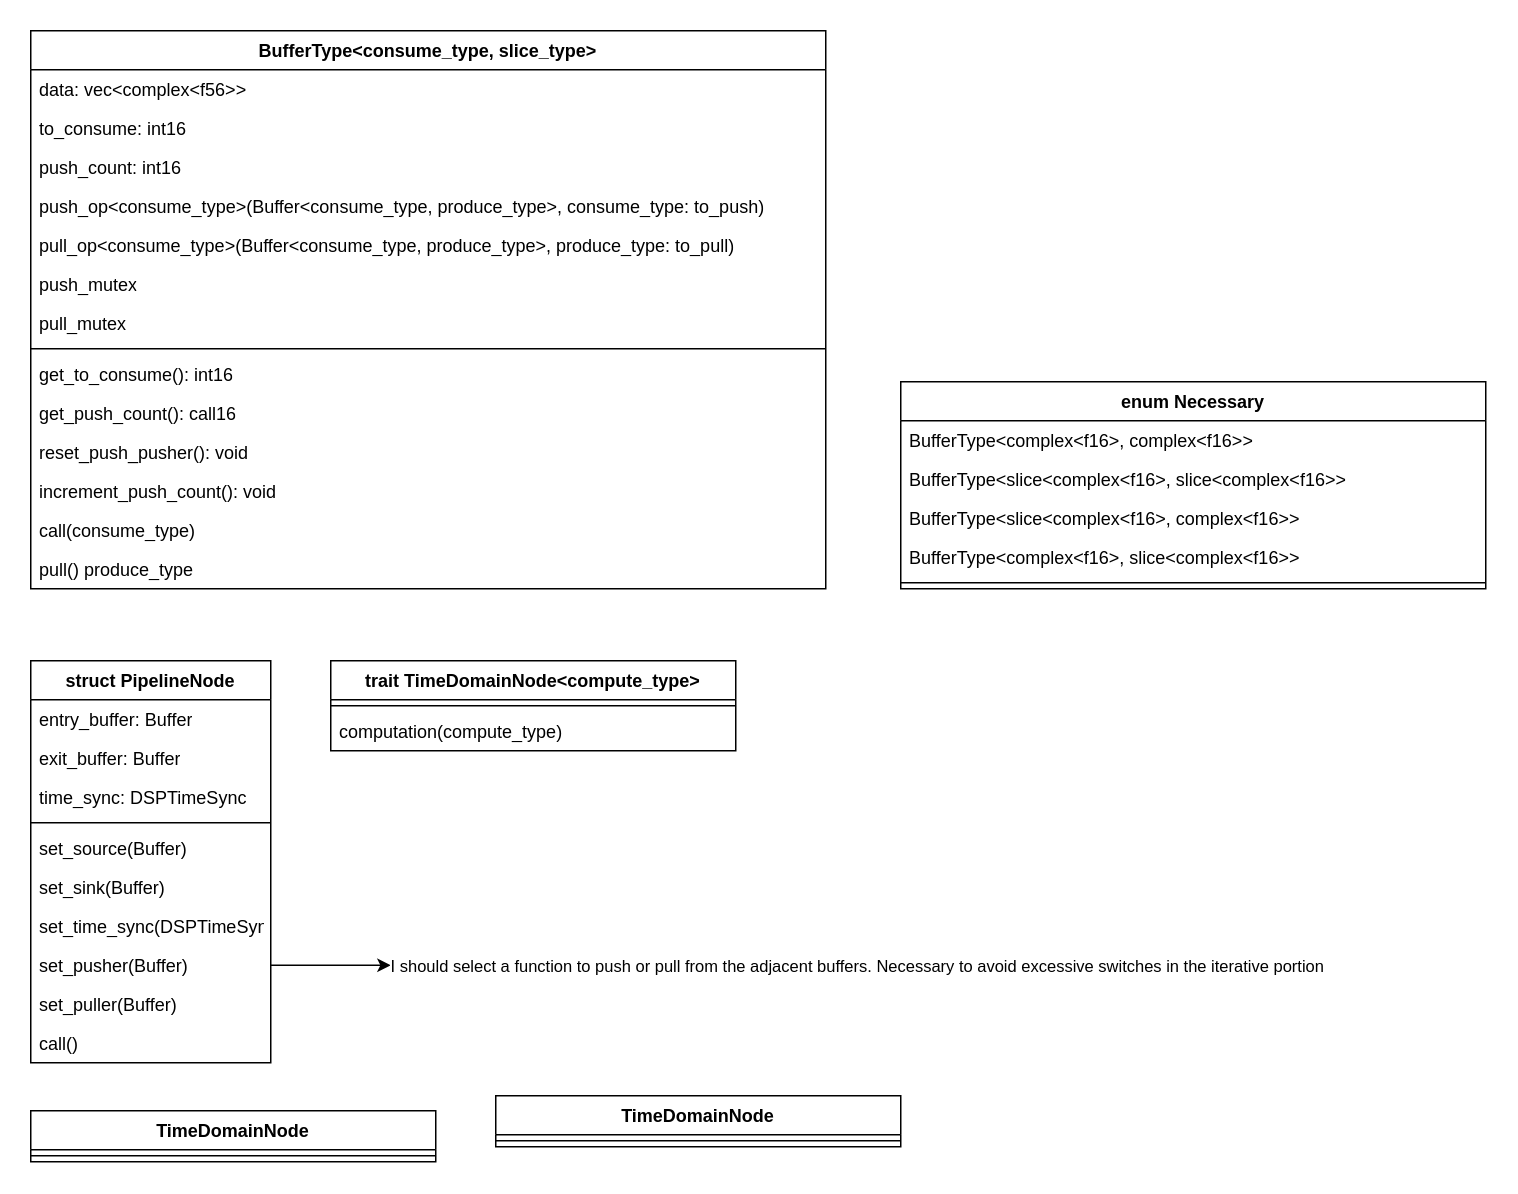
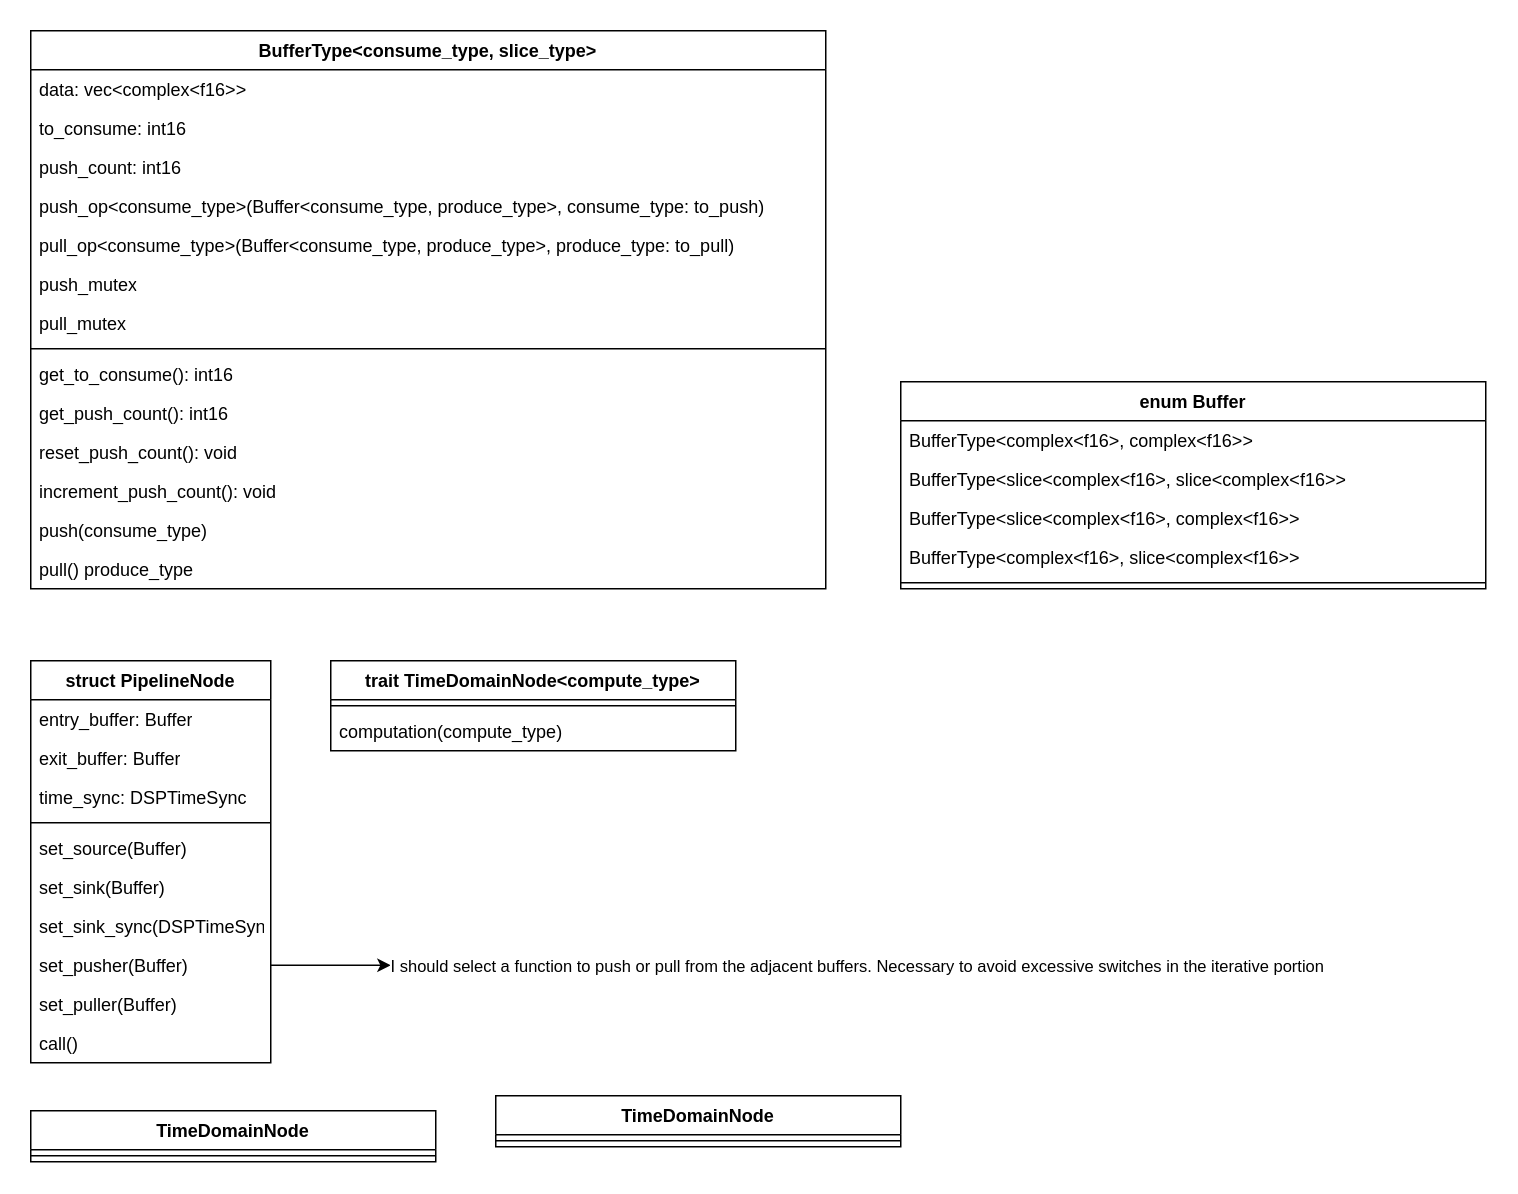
node "data: vec<complex<f56>>": label "data: vec<complex<f56>>" -> "data: vec<complex<f16>>"
node "enum Necessary": label "enum Necessary" -> "enum Buffer"
node "get_push_count(): call16": label "get_push_count(): call16" -> "get_push_count(): int16"
node "reset_push_pusher(): void": label "reset_push_pusher(): void" -> "reset_push_count(): void"
node "call(consume_type)": label "call(consume_type)" -> "push(consume_type)"
node "set_time_sync(DSPTimeSync)": label "set_time_sync(DSPTimeSync)" -> "set_sink_sync(DSPTimeSync)"
